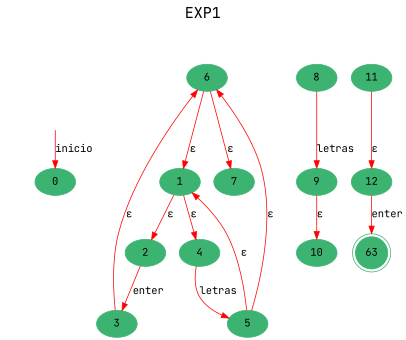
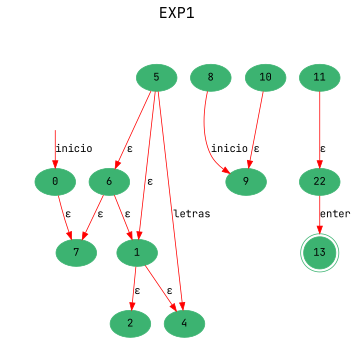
edge "8" -> "9": label "letras" -> "inicio"
node "12": label "12" -> "22"
edge "0" -> "7": added, label "ε"
edge "9" -> "10": reversed
node "63": label "63" -> "13"
edge "4" -> "5": reversed
node "3": removed
